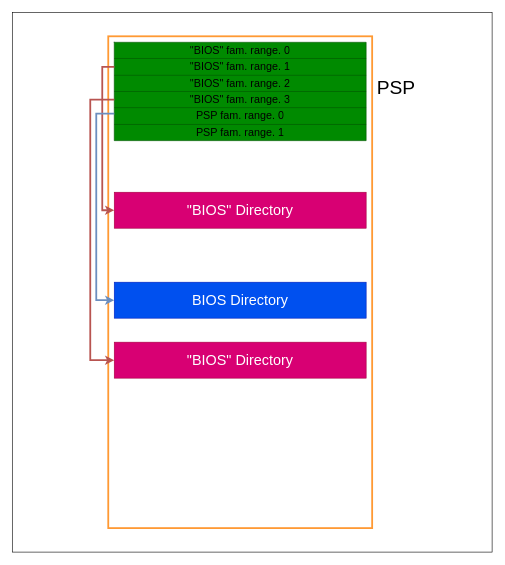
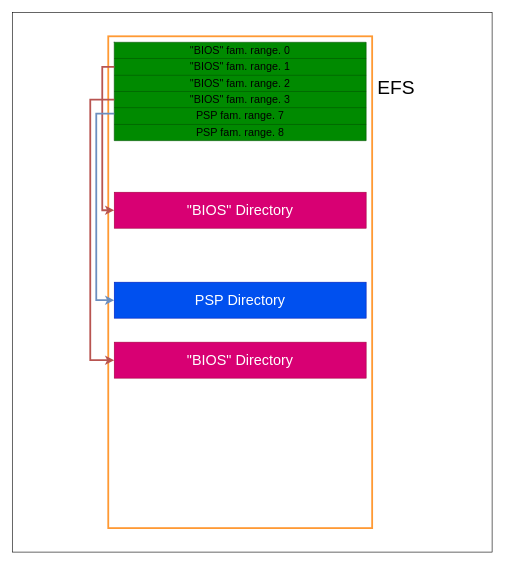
node "PSP": label "PSP" -> "EFS"
node "PSP fam. range. 0": label "PSP fam. range. 0" -> "PSP fam. range. 7"
node "PSP fam. range. 1": label "PSP fam. range. 1" -> "PSP fam. range. 8"
node "BIOS Directory": label "BIOS Directory" -> "PSP Directory"
